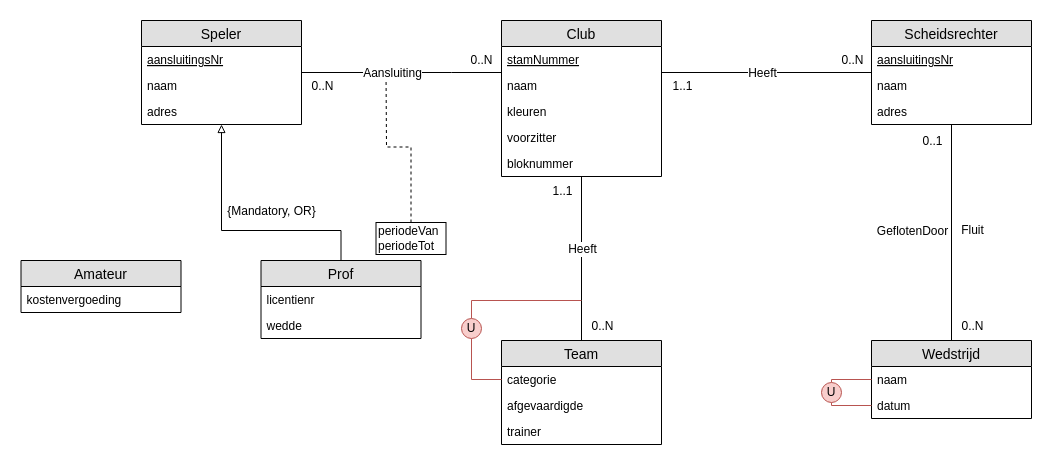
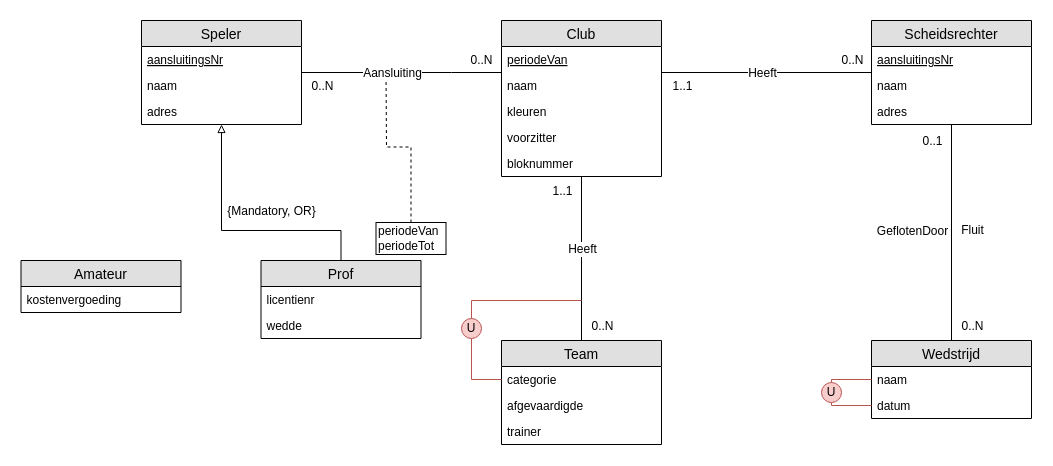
node "stamNummer": label "stamNummer" -> "periodeVan"
